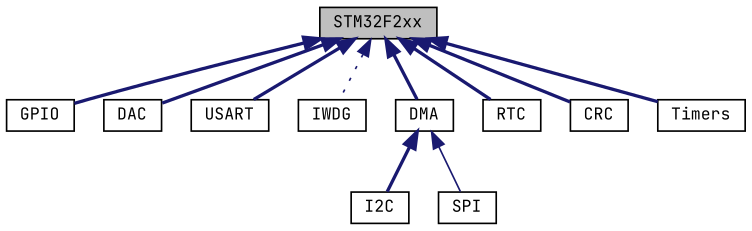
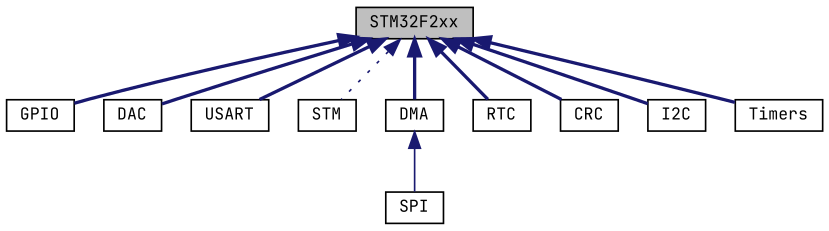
node "IWDG": label "IWDG" -> "STM"
edge "I2C" -> "DMA": now "I2C" -> "STM32F2xx"
